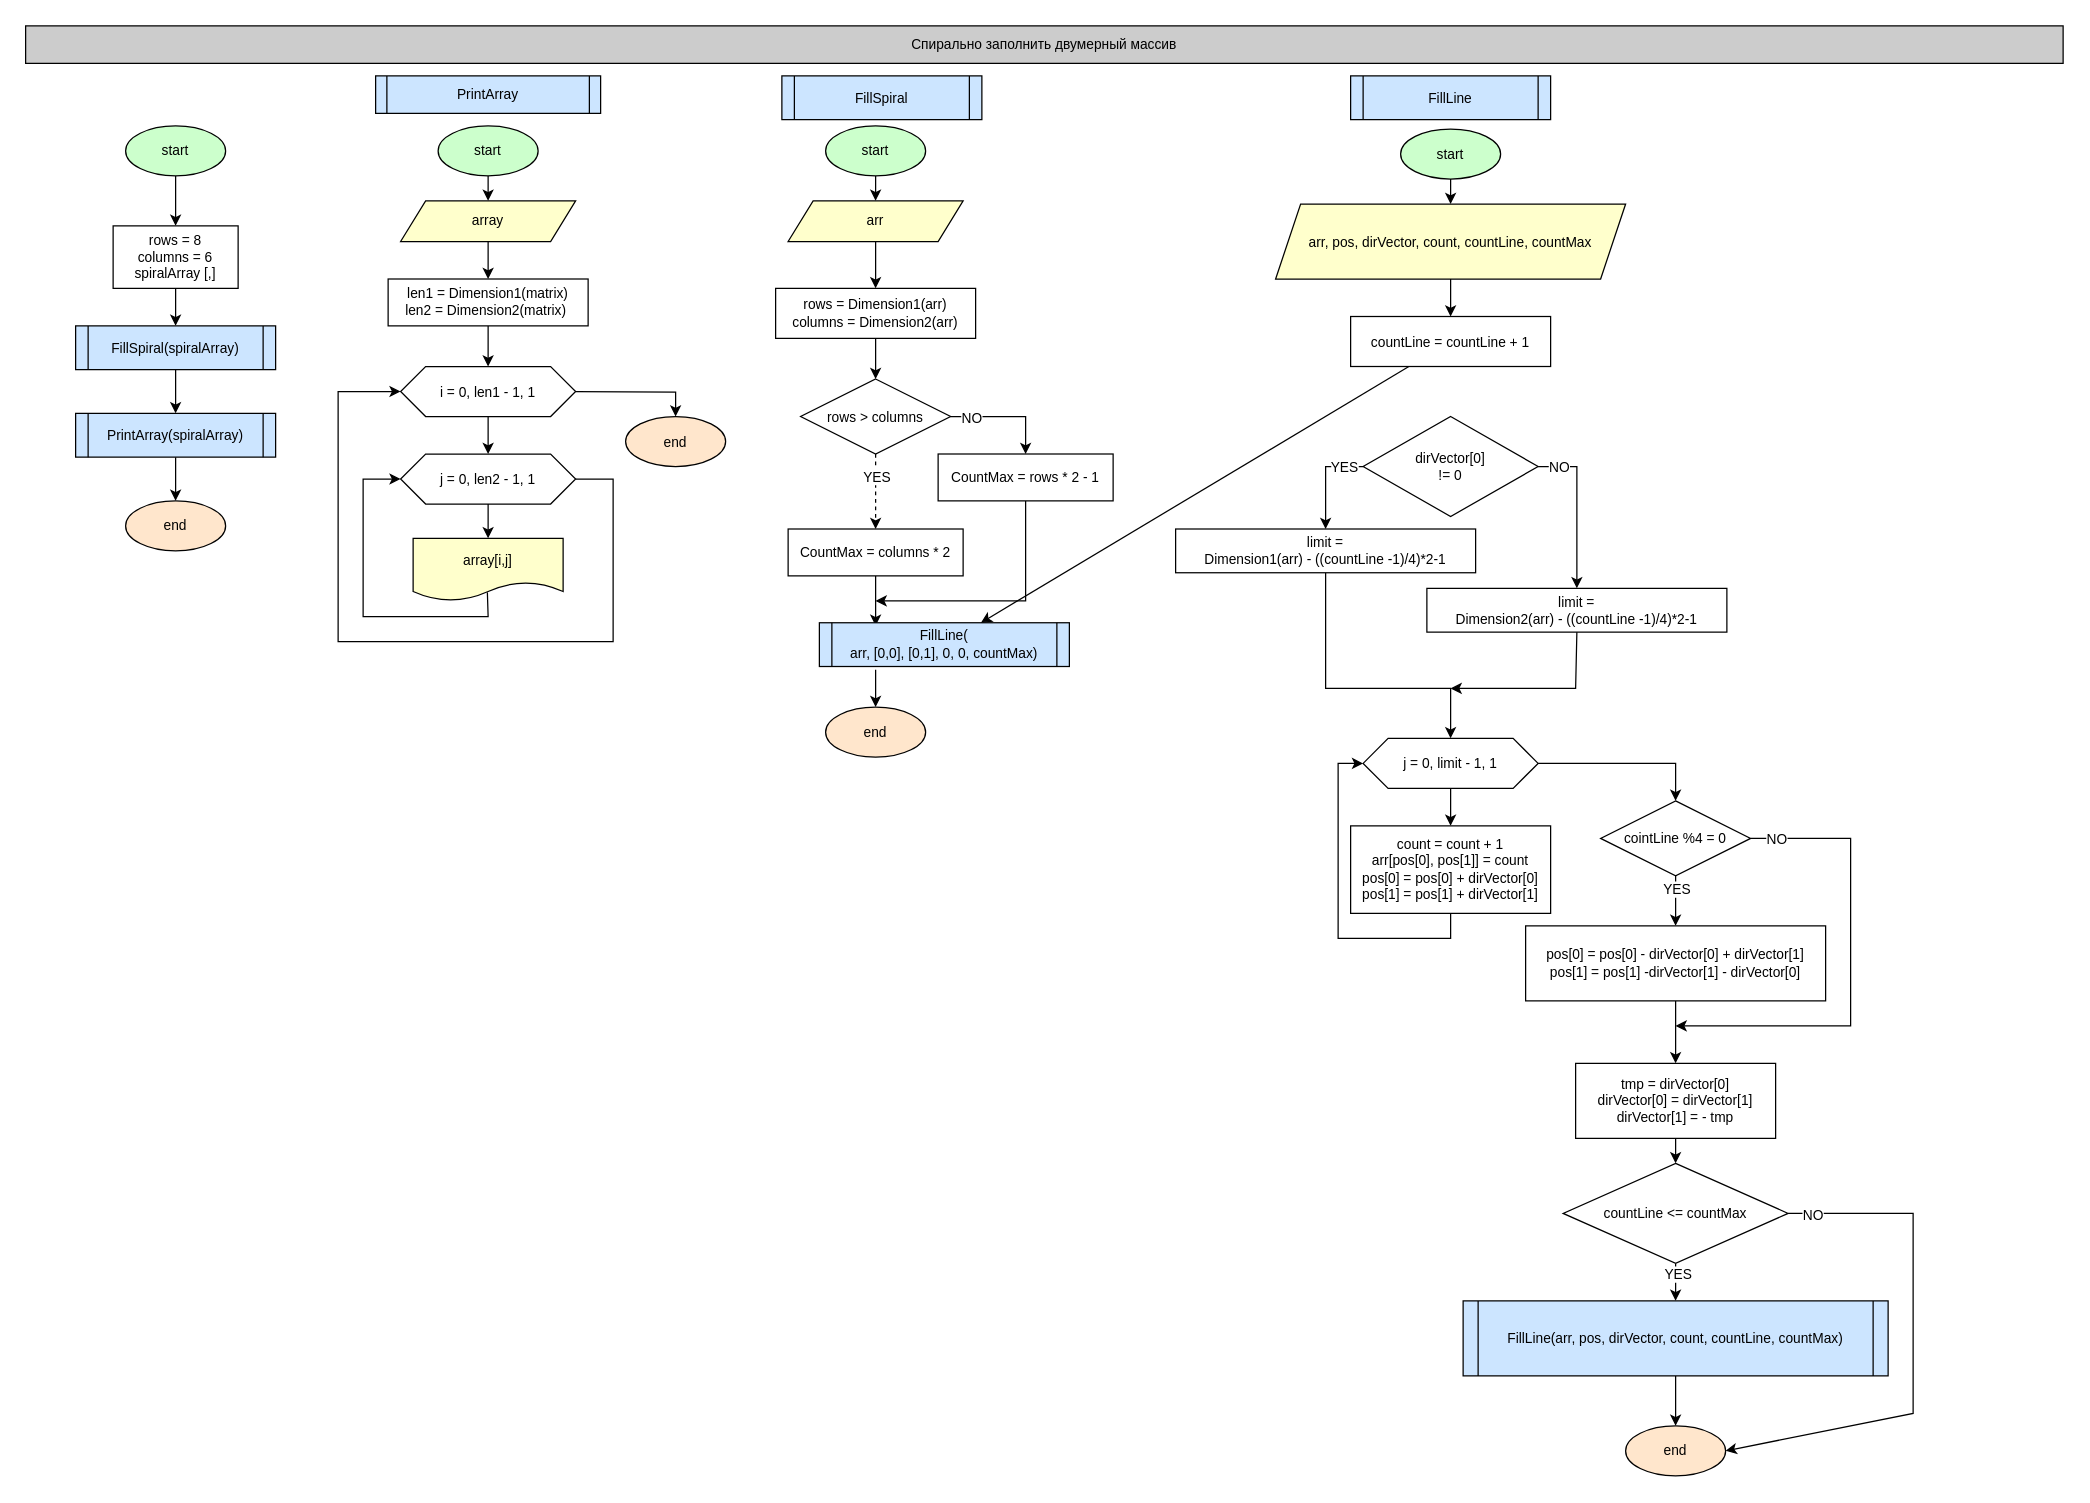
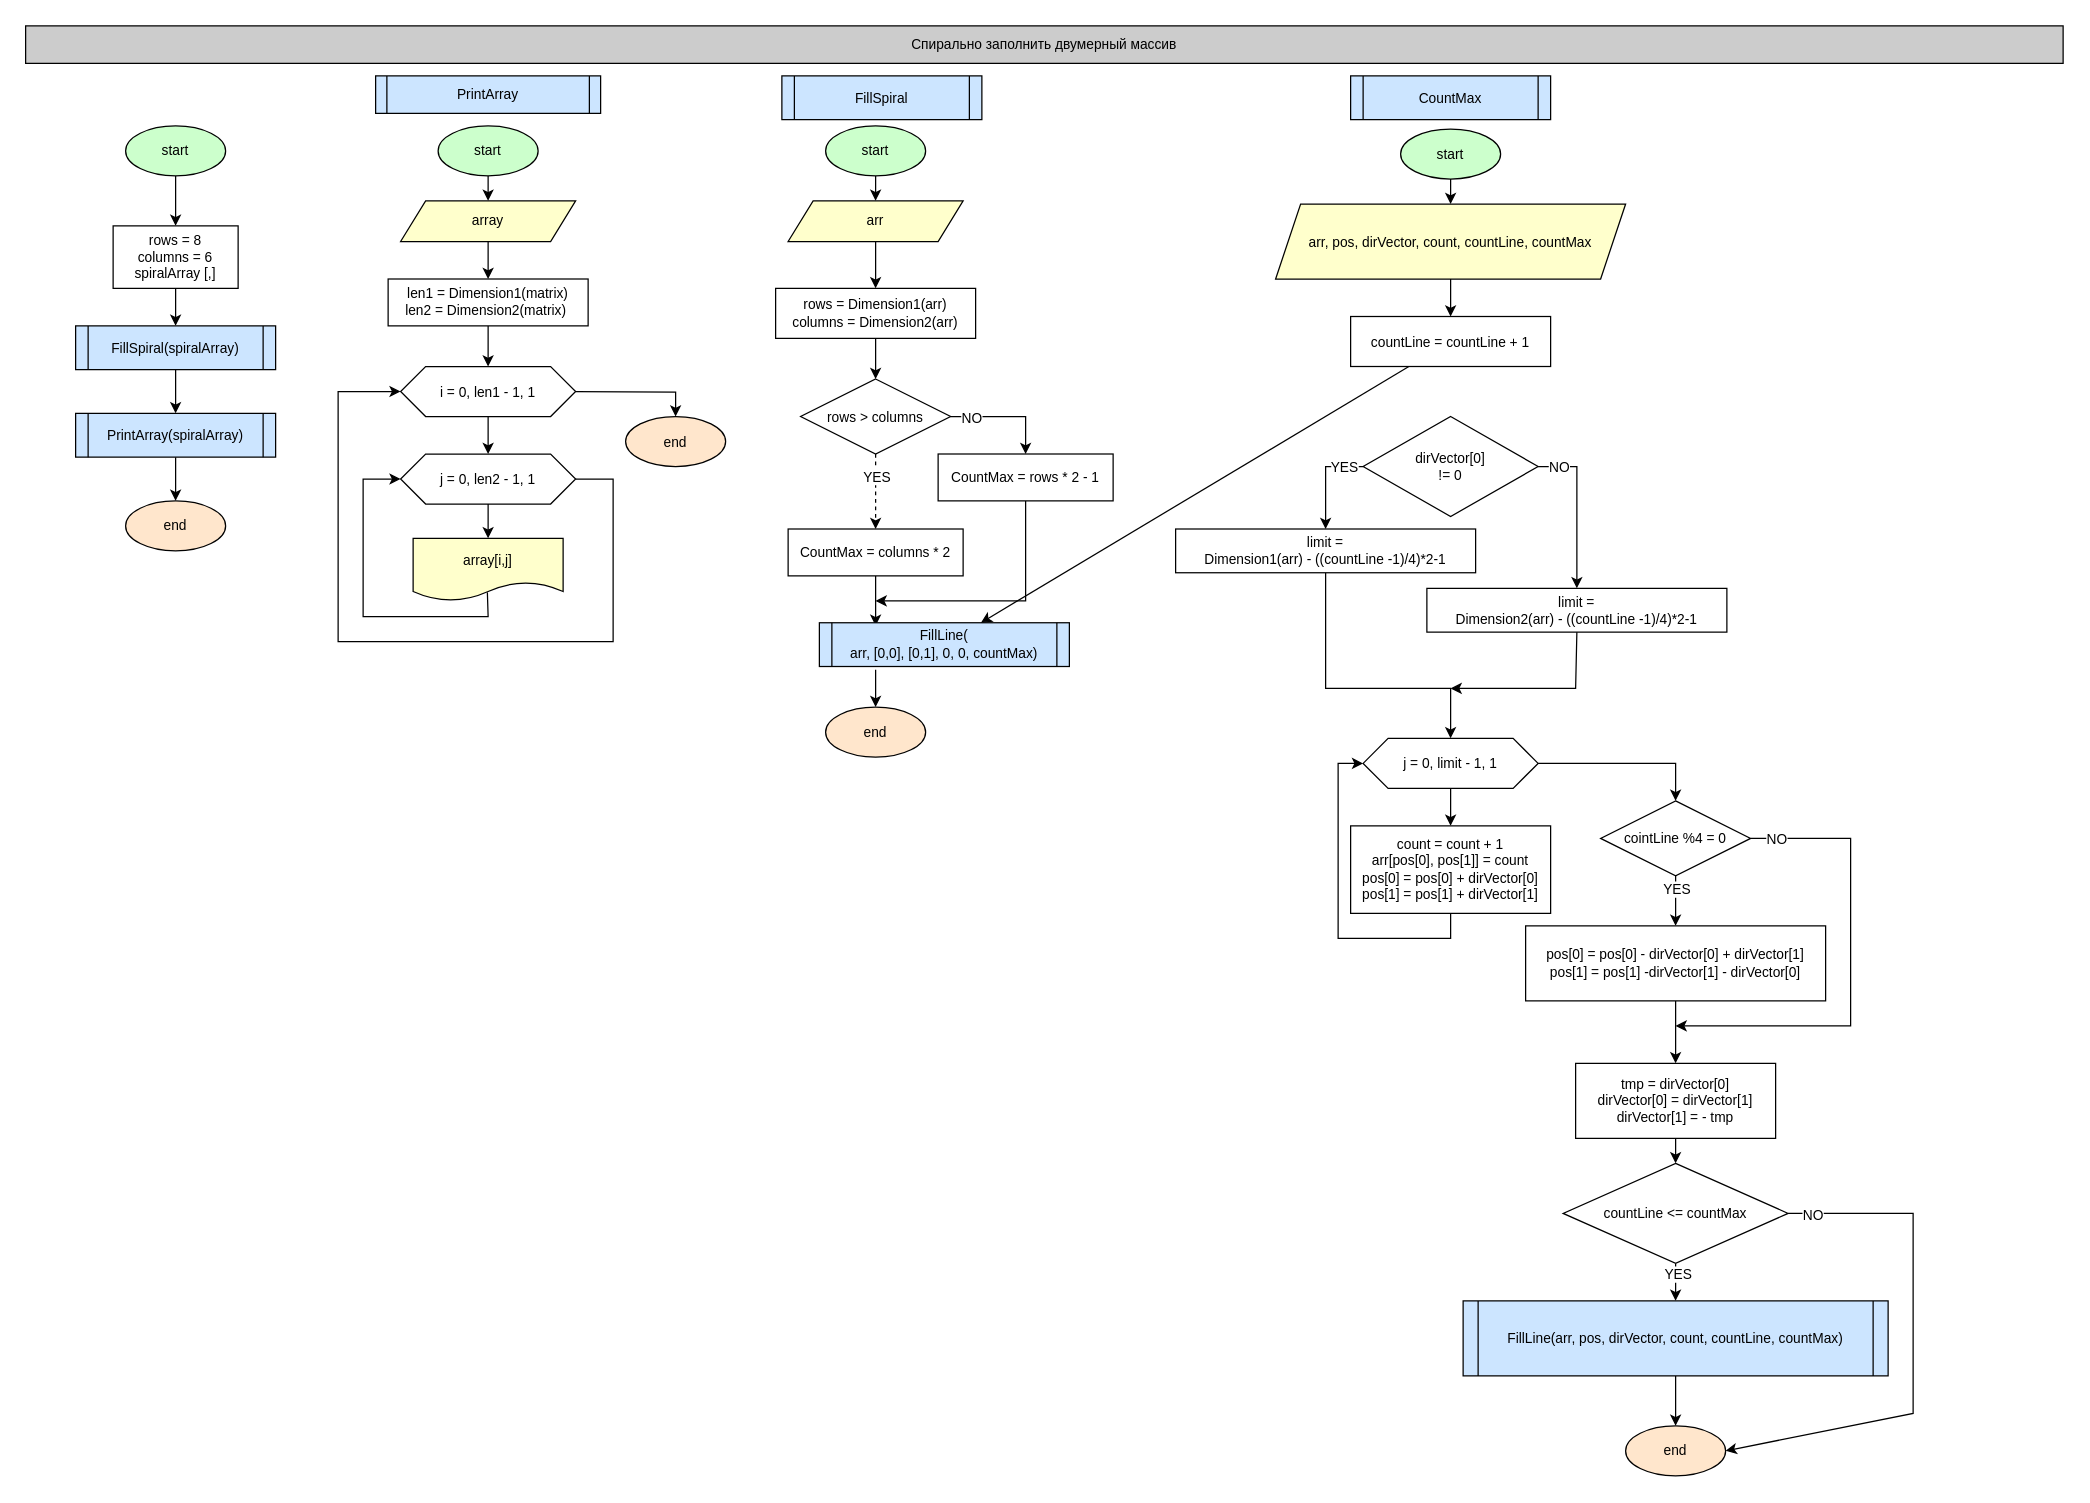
node "FillLine": label "FillLine" -> "CountMax"
